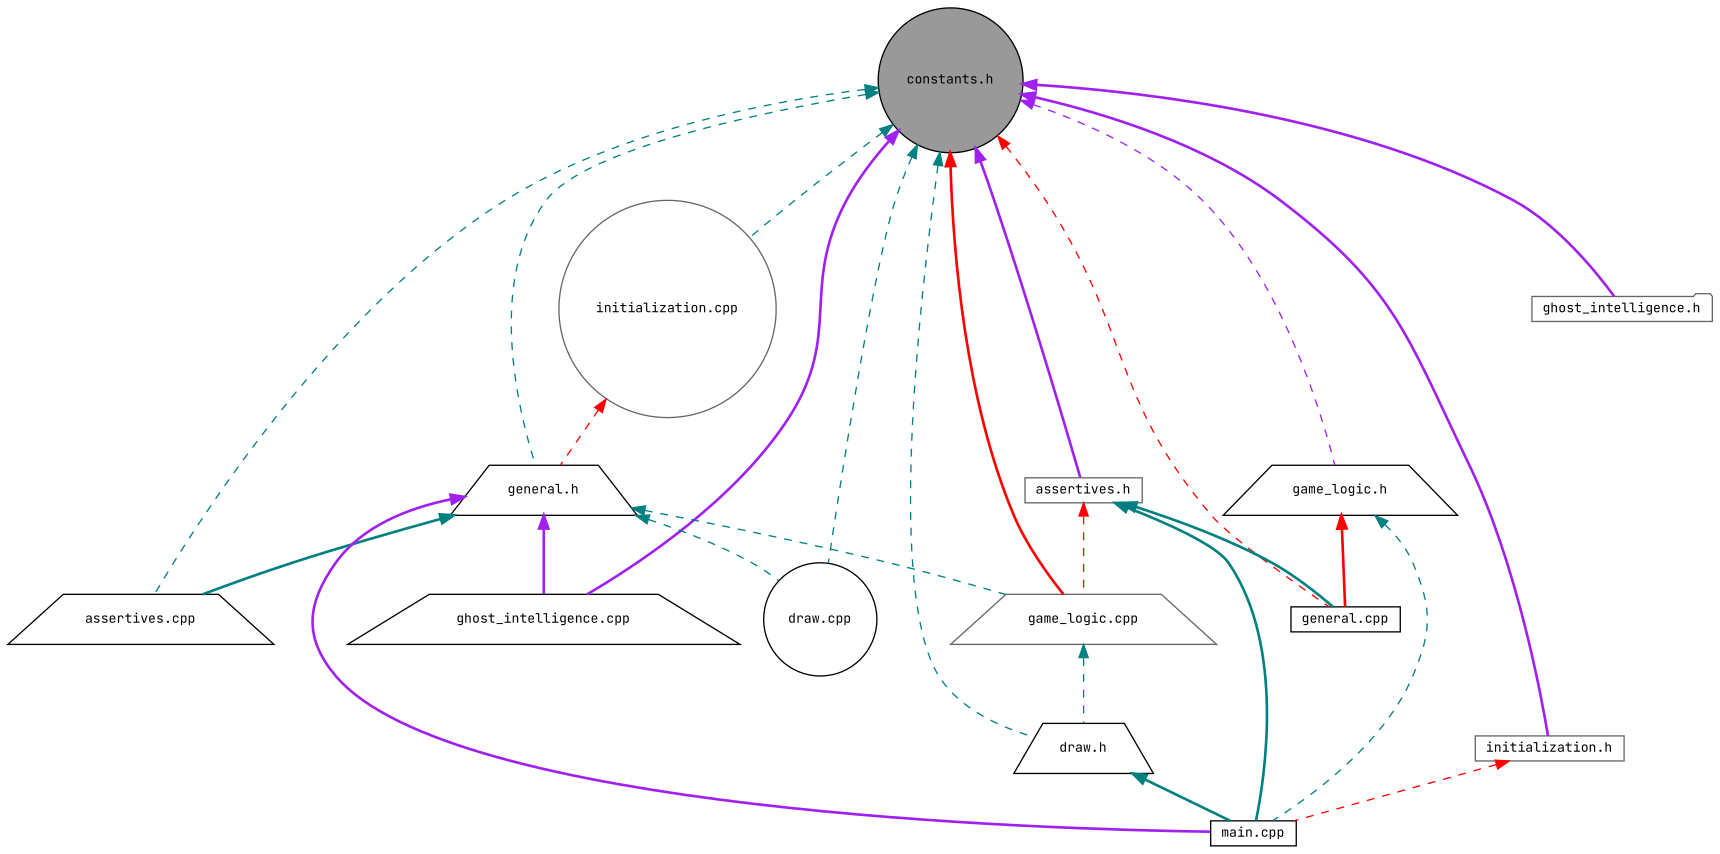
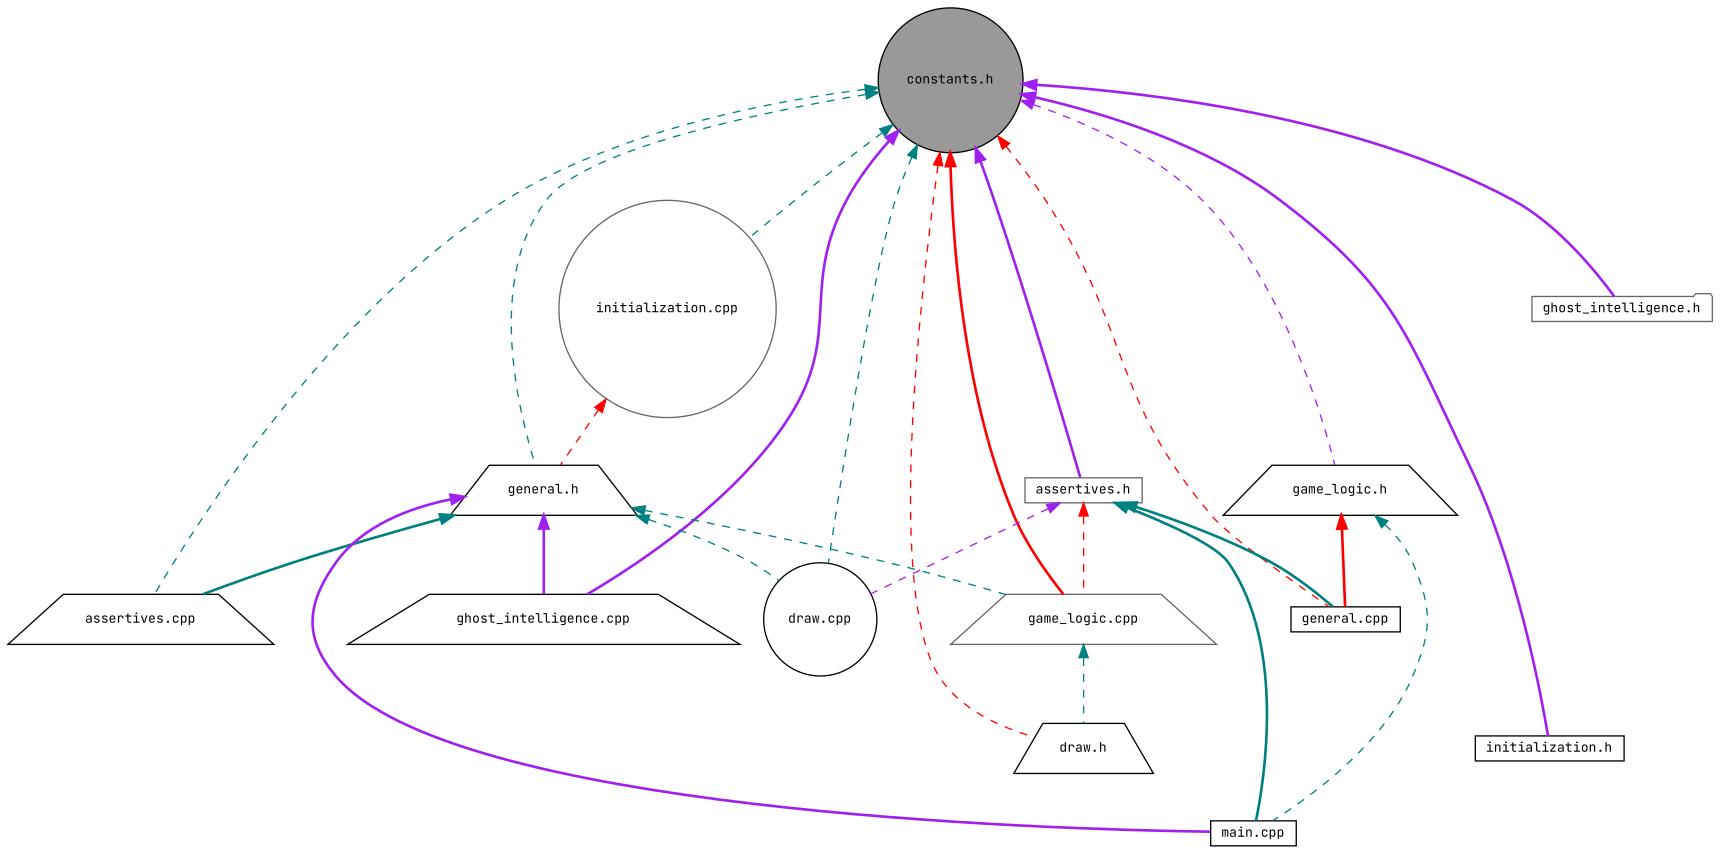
edge "draw.h" -> "constants.h": color teal -> red
edge "draw.cpp" -> "assertives.h": added
node "initialization.h": color gray40 -> black
edge "main.cpp" -> "initialization.h": removed
edge "main.cpp" -> "draw.h": removed
